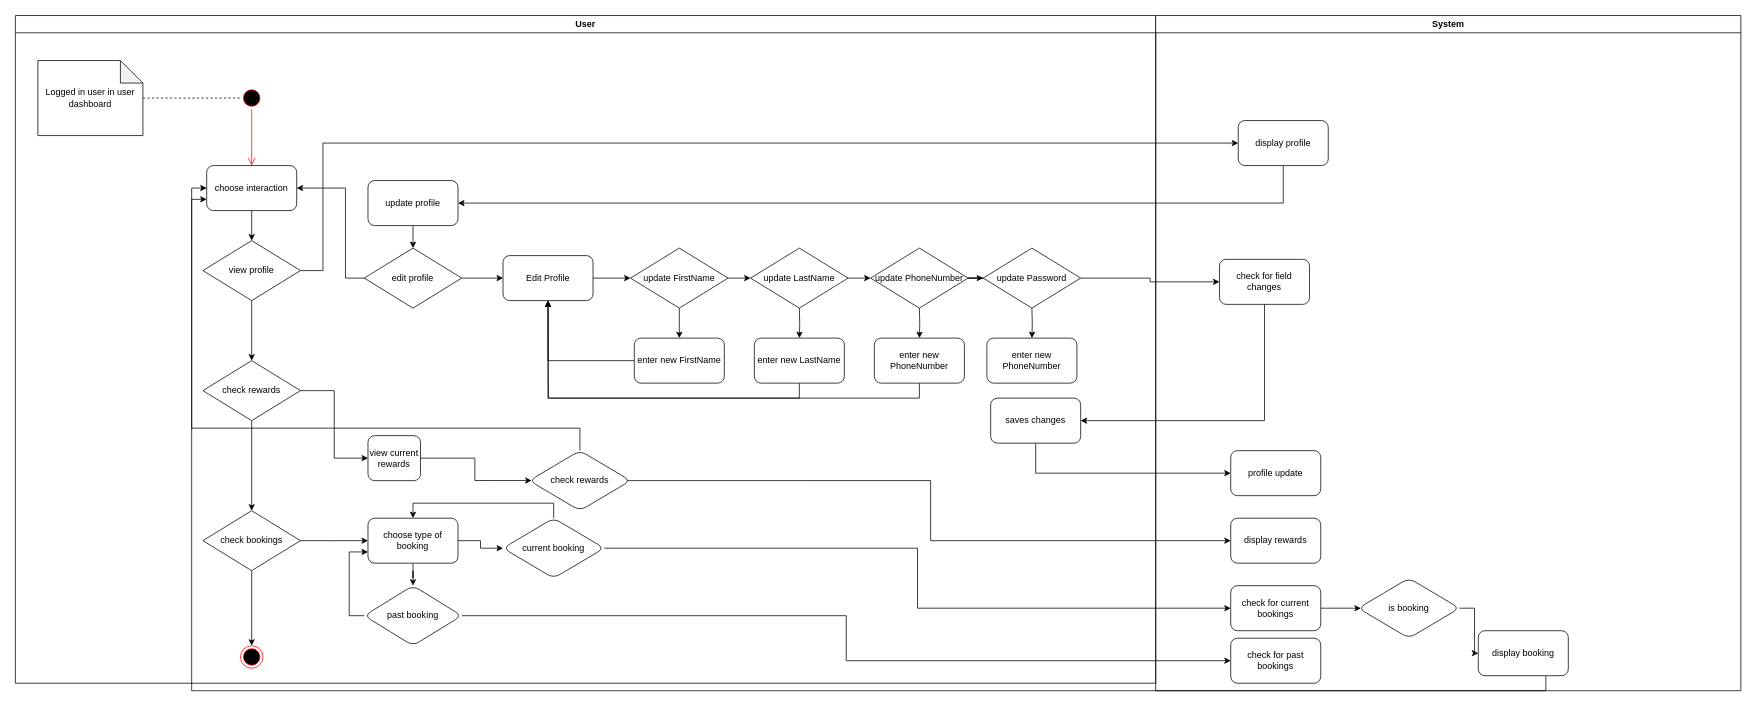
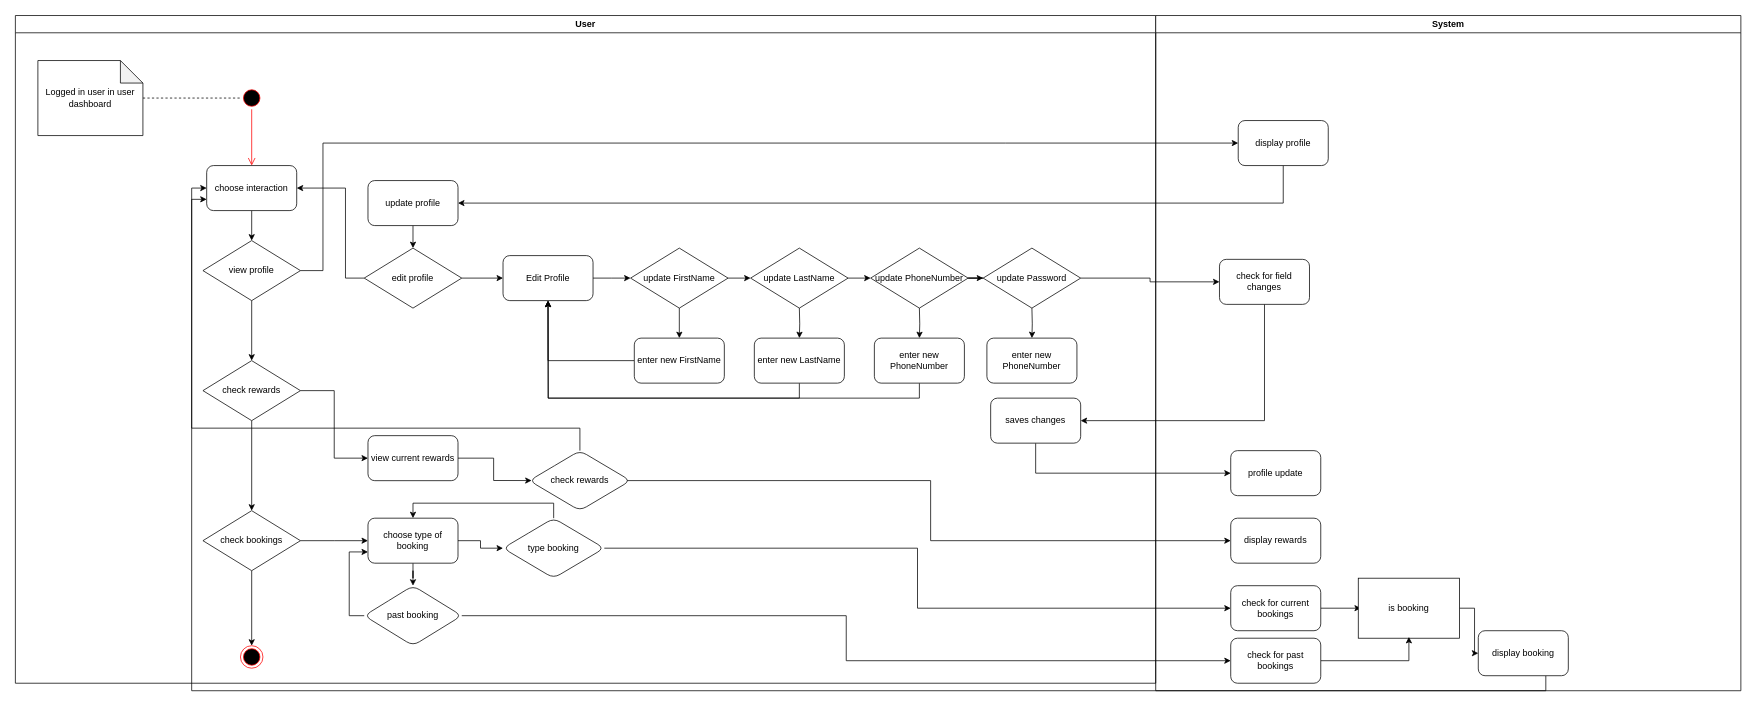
node "view current rewards": size 53x45 -> 90x45
node "current booking": label "current booking" -> "type booking"
node "is booking": shape diamond -> rectangle
edge "check for past bookings" -> "is booking": added
